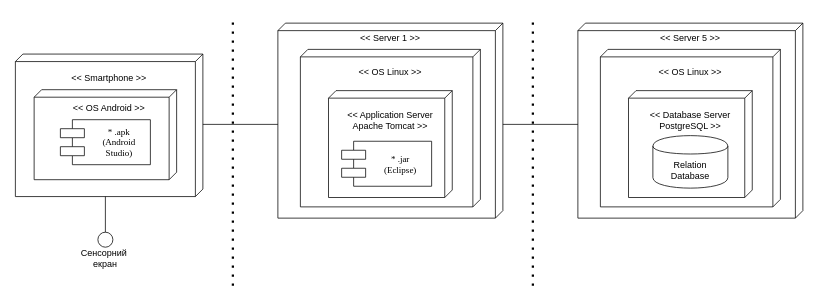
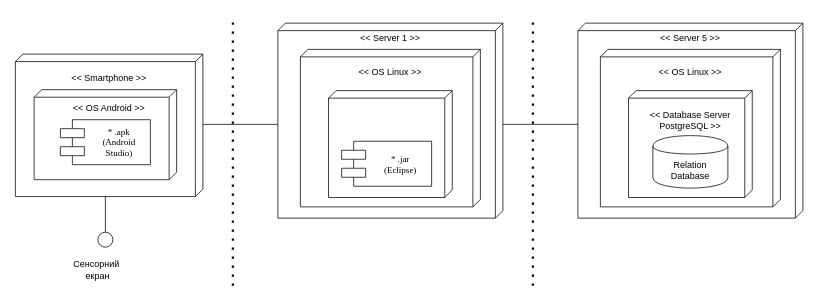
node "<< Application Server Apache Tomcat >>": removed
node "Сенсорний екран": moved (105, 258) -> (98, 269)
